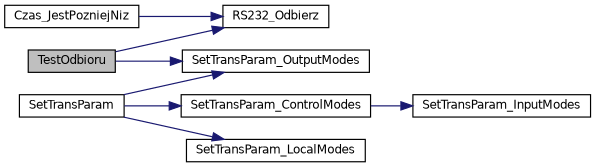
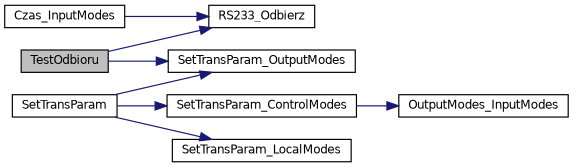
node "Czas_JestPozniejNiz": label "Czas_JestPozniejNiz" -> "Czas_InputModes"
node "RS232_Odbierz": label "RS232_Odbierz" -> "RS233_Odbierz"
node "SetTransParam_InputModes": label "SetTransParam_InputModes" -> "OutputModes_InputModes"
